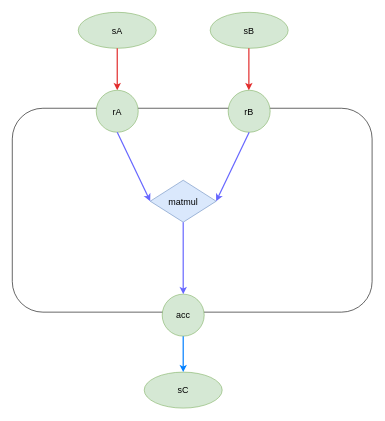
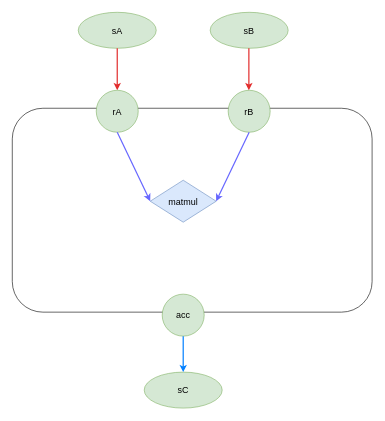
edge "matmul" -> "acc": removed
